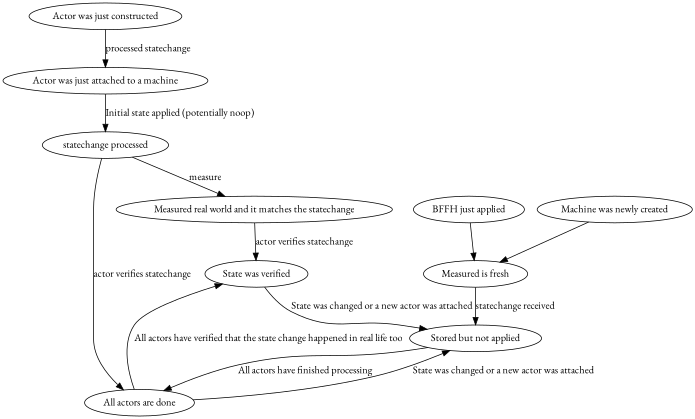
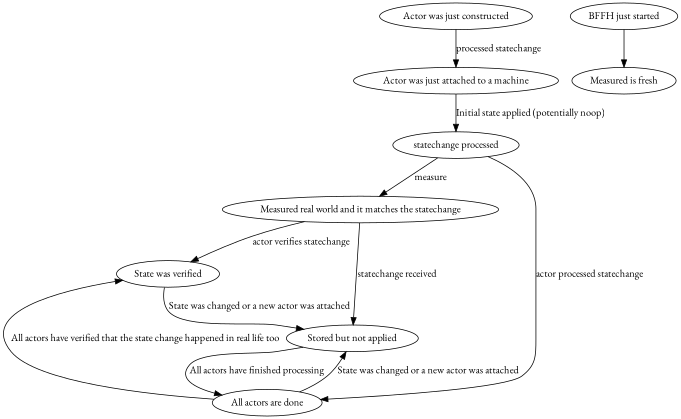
node "BFFH just applied": label "BFFH just applied" -> "BFFH just started"
node "Machine was newly created": removed
edge "statechange processed" -> "All actors are done": label "actor verifies statechange" -> "actor processed statechange"
edge "Measured is fresh" -> "Stored but not applied": now "Measured real world and it matches the statechange" -> "Stored but not applied"
